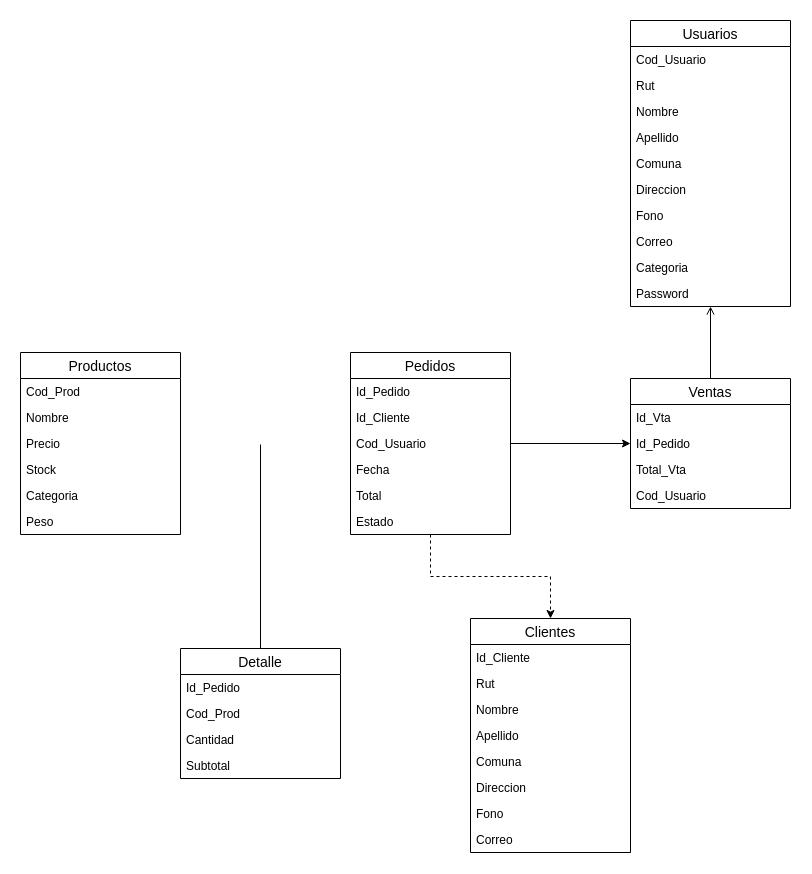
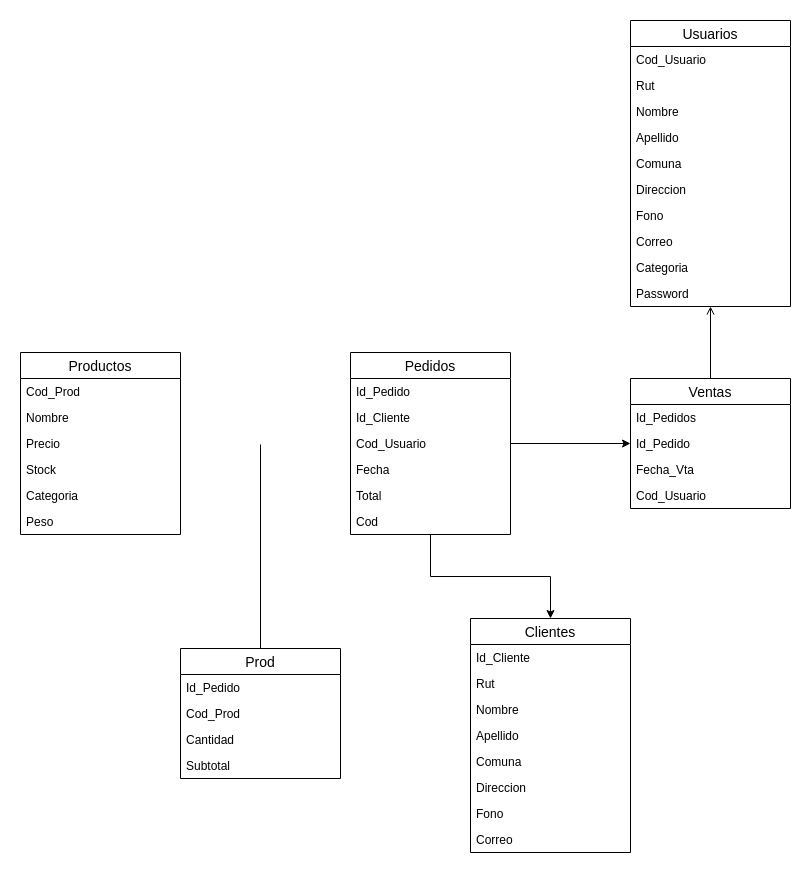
node "Id_Vta": label "Id_Vta" -> "Id_Pedidos"
node "Total_Vta": label "Total_Vta" -> "Fecha_Vta"
node "Estado": label "Estado" -> "Cod"
edge "Pedidos" -> "Clientes": style dashed -> solid
node "Detalle": label "Detalle" -> "Prod"
